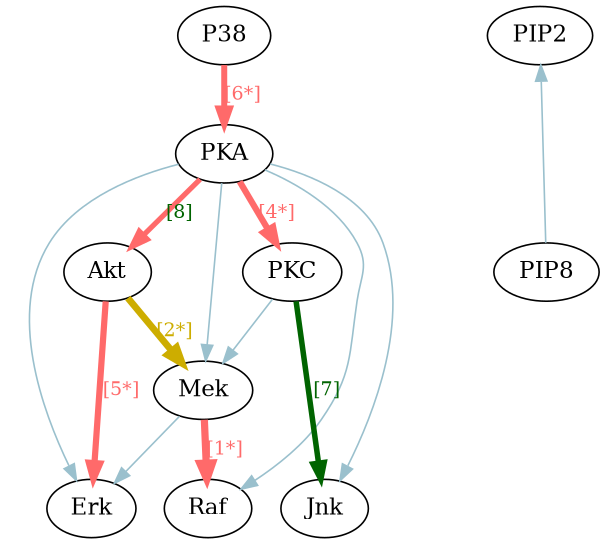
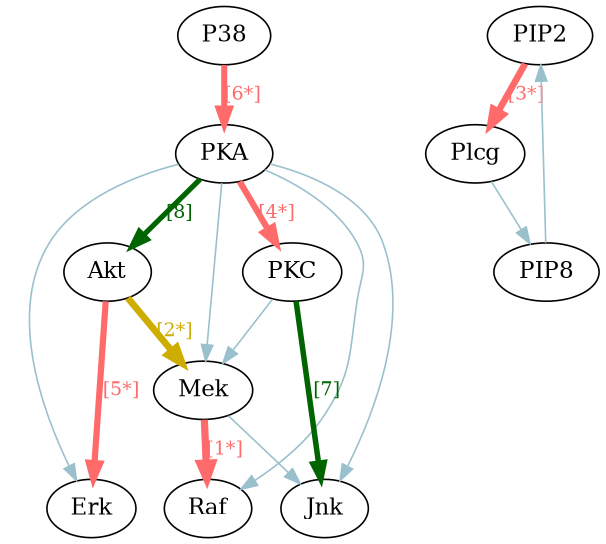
node "Plcg": added
edge "PKA" -> "Akt": color indianred1 -> darkgreen
edge "Mek" -> "Erk": now "Mek" -> "Jnk"
